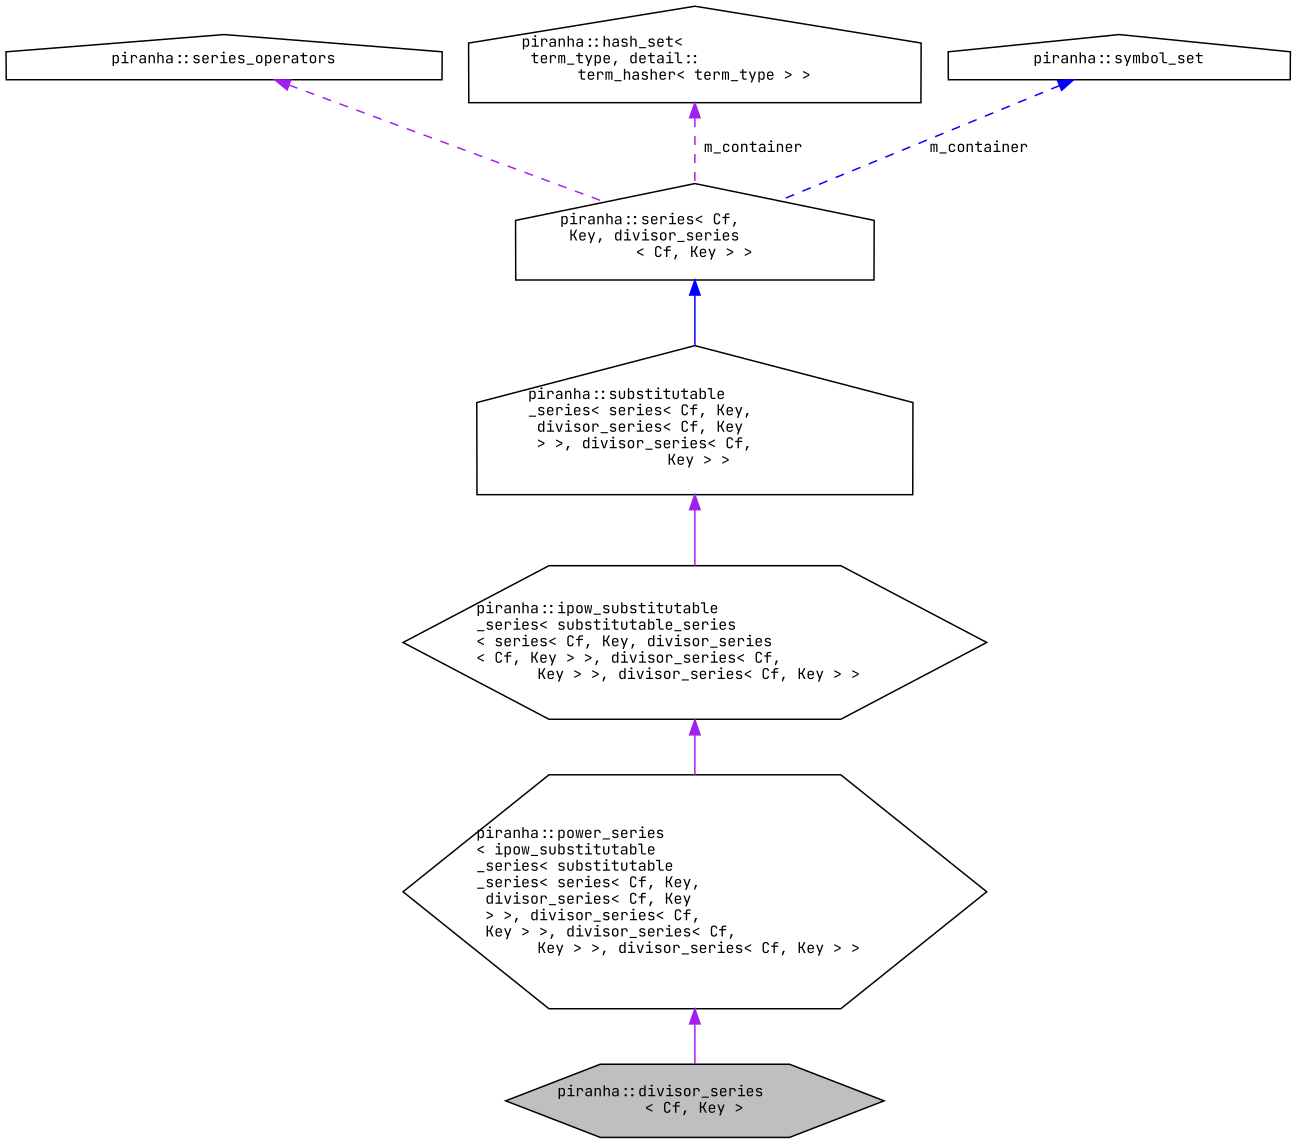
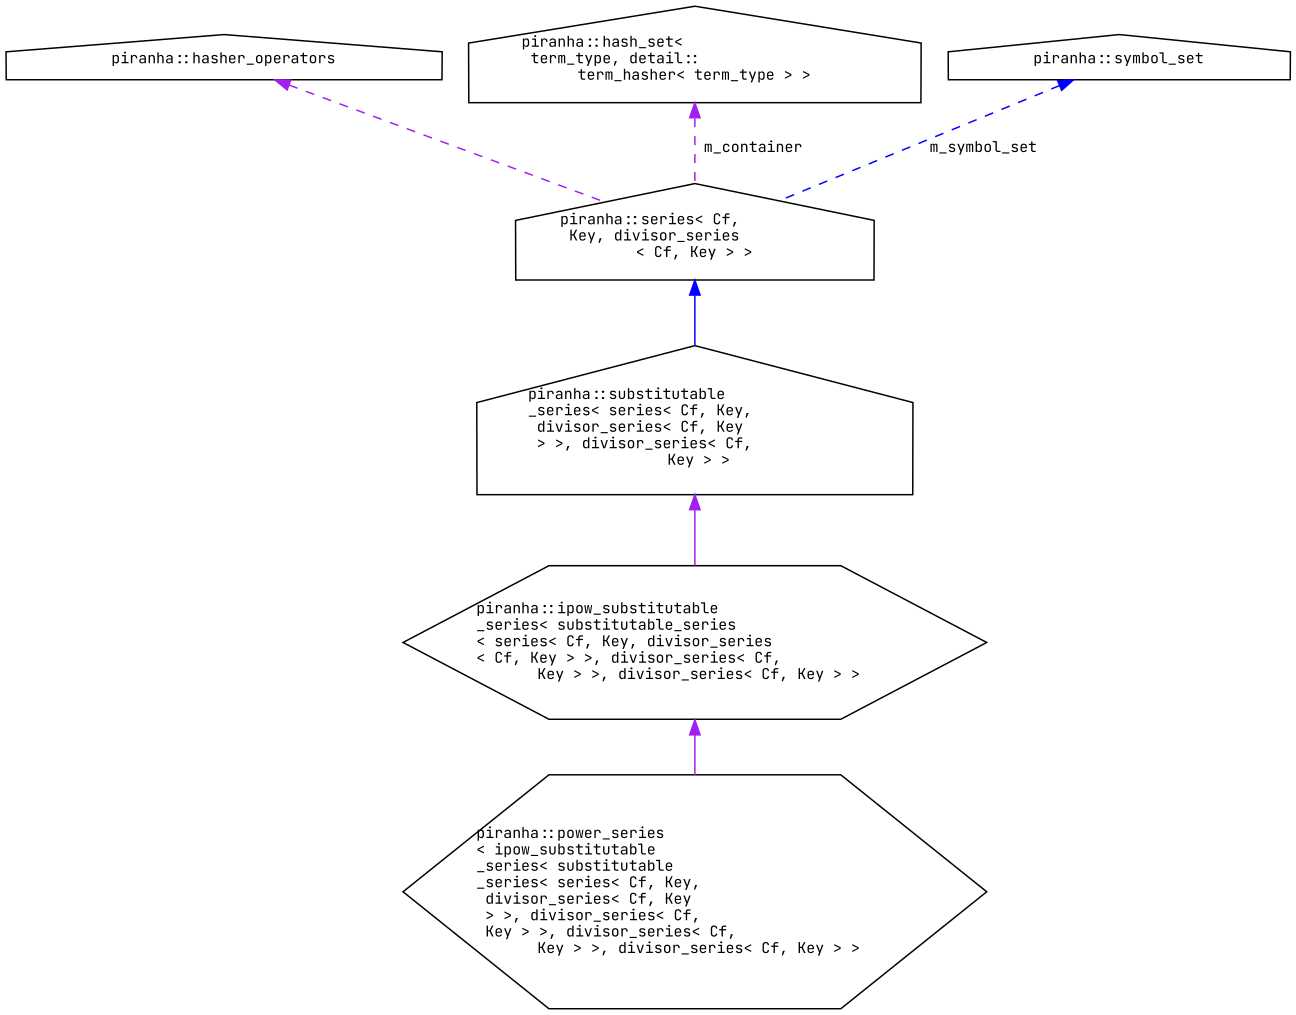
node "piranha::series_operators": label "piranha::series_operators" -> "piranha::hasher_operators"
edge "piranha::series< Cf, Key, divisor_series < Cf, Key > >" -> "piranha::symbol_set": label " m_container" -> " m_symbol_set"
node "piranha::divisor_series < Cf, Key >": removed
